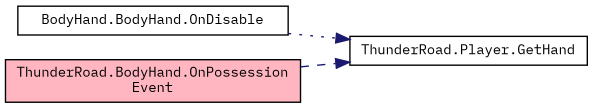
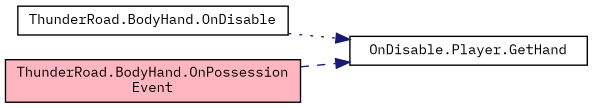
node "BodyHand.BodyHand.OnDisable": label "BodyHand.BodyHand.OnDisable" -> "ThunderRoad.BodyHand.OnDisable"
node "ThunderRoad.Player.GetHand": label "ThunderRoad.Player.GetHand" -> "OnDisable.Player.GetHand"
